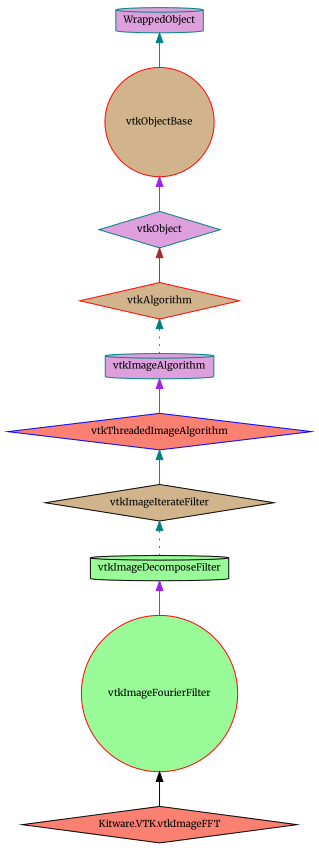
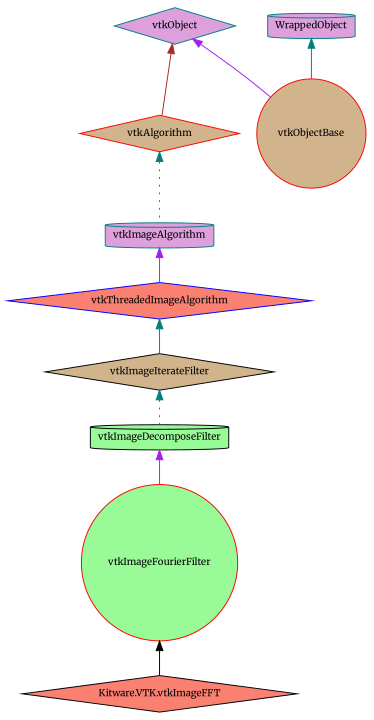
edge "vtkObject" -> "vtkObjectBase": reversed
